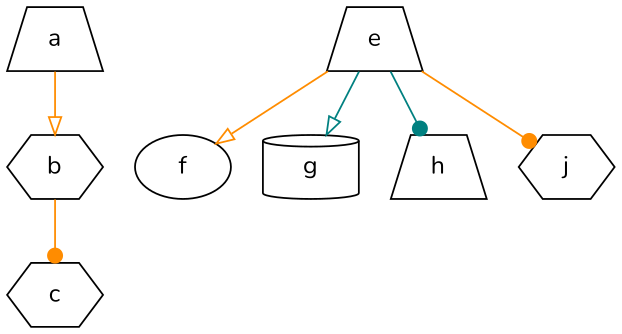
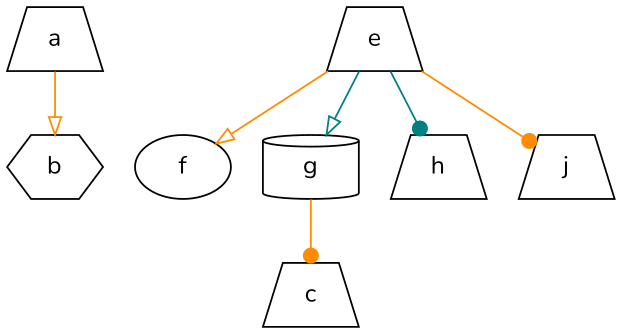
node "j": shape hexagon -> trapezium
edge "b" -> "c": now "g" -> "c"
node "c": shape hexagon -> trapezium
